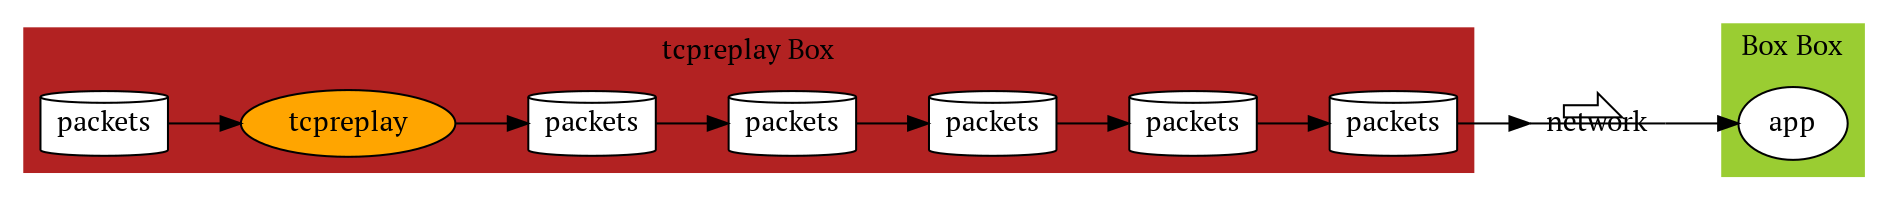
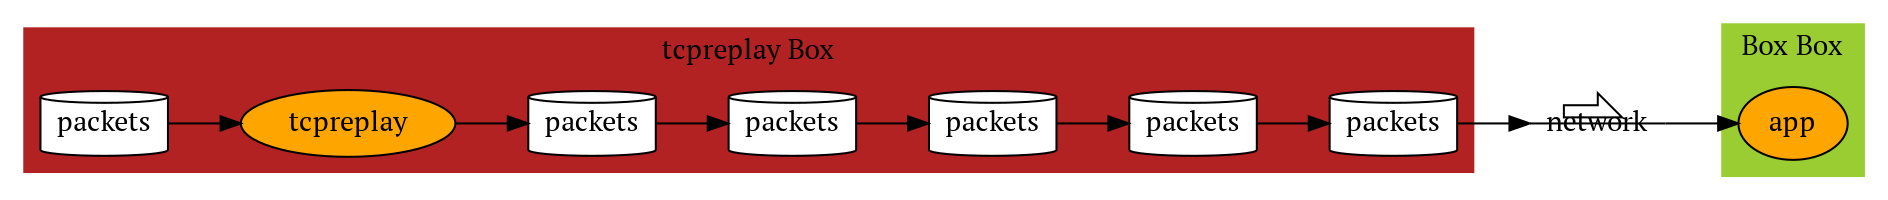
node "app": fillcolor white -> orange
